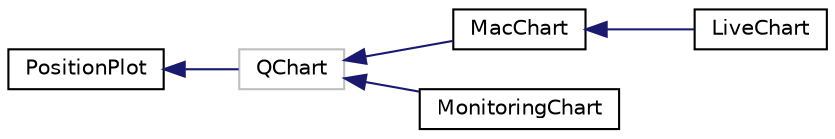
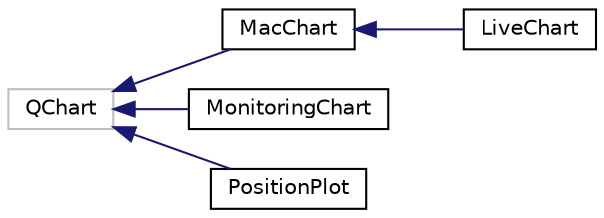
edge "QChart" -> "PositionPlot": reversed
